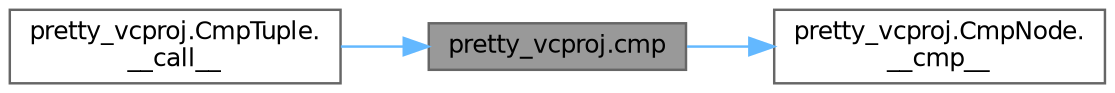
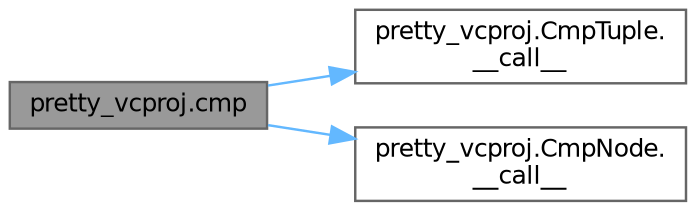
edge "pretty_vcproj.CmpTuple. __call__" -> "pretty_vcproj.cmp": reversed
node "pretty_vcproj.CmpNode. __cmp__": label "pretty_vcproj.CmpNode. __cmp__" -> "pretty_vcproj.CmpNode. __call__"
